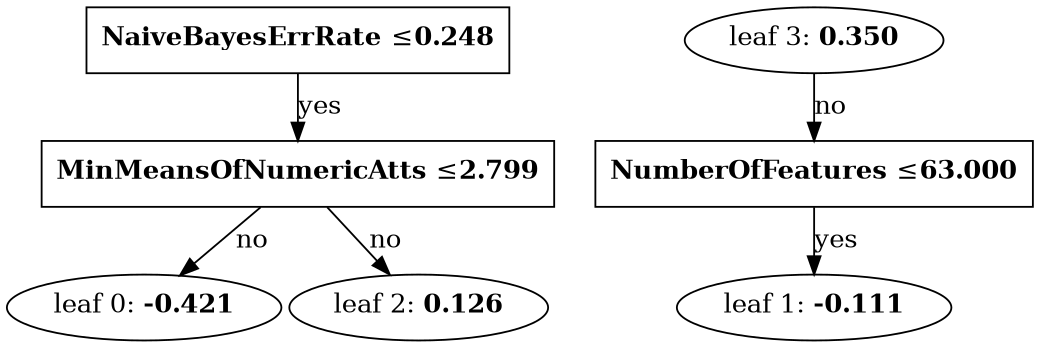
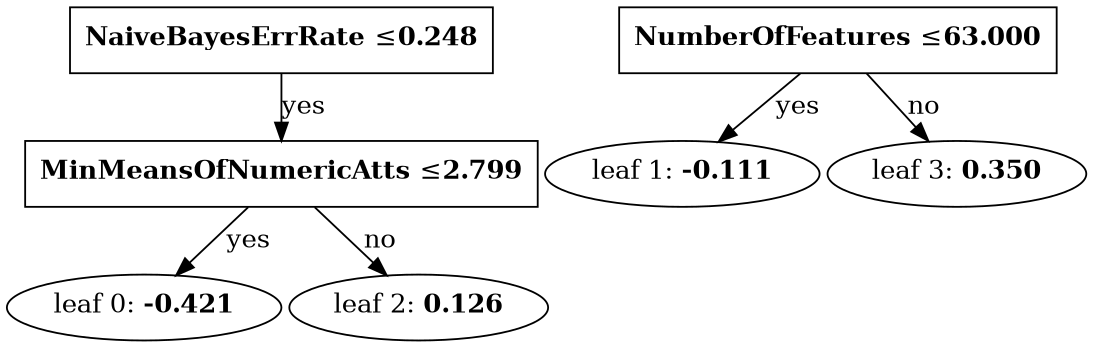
edge "leaf 3:" -> "NumberOfFeatures": reversed
edge "MinMeansOfNumericAtts" -> "leaf 0:": label "no" -> "yes"
